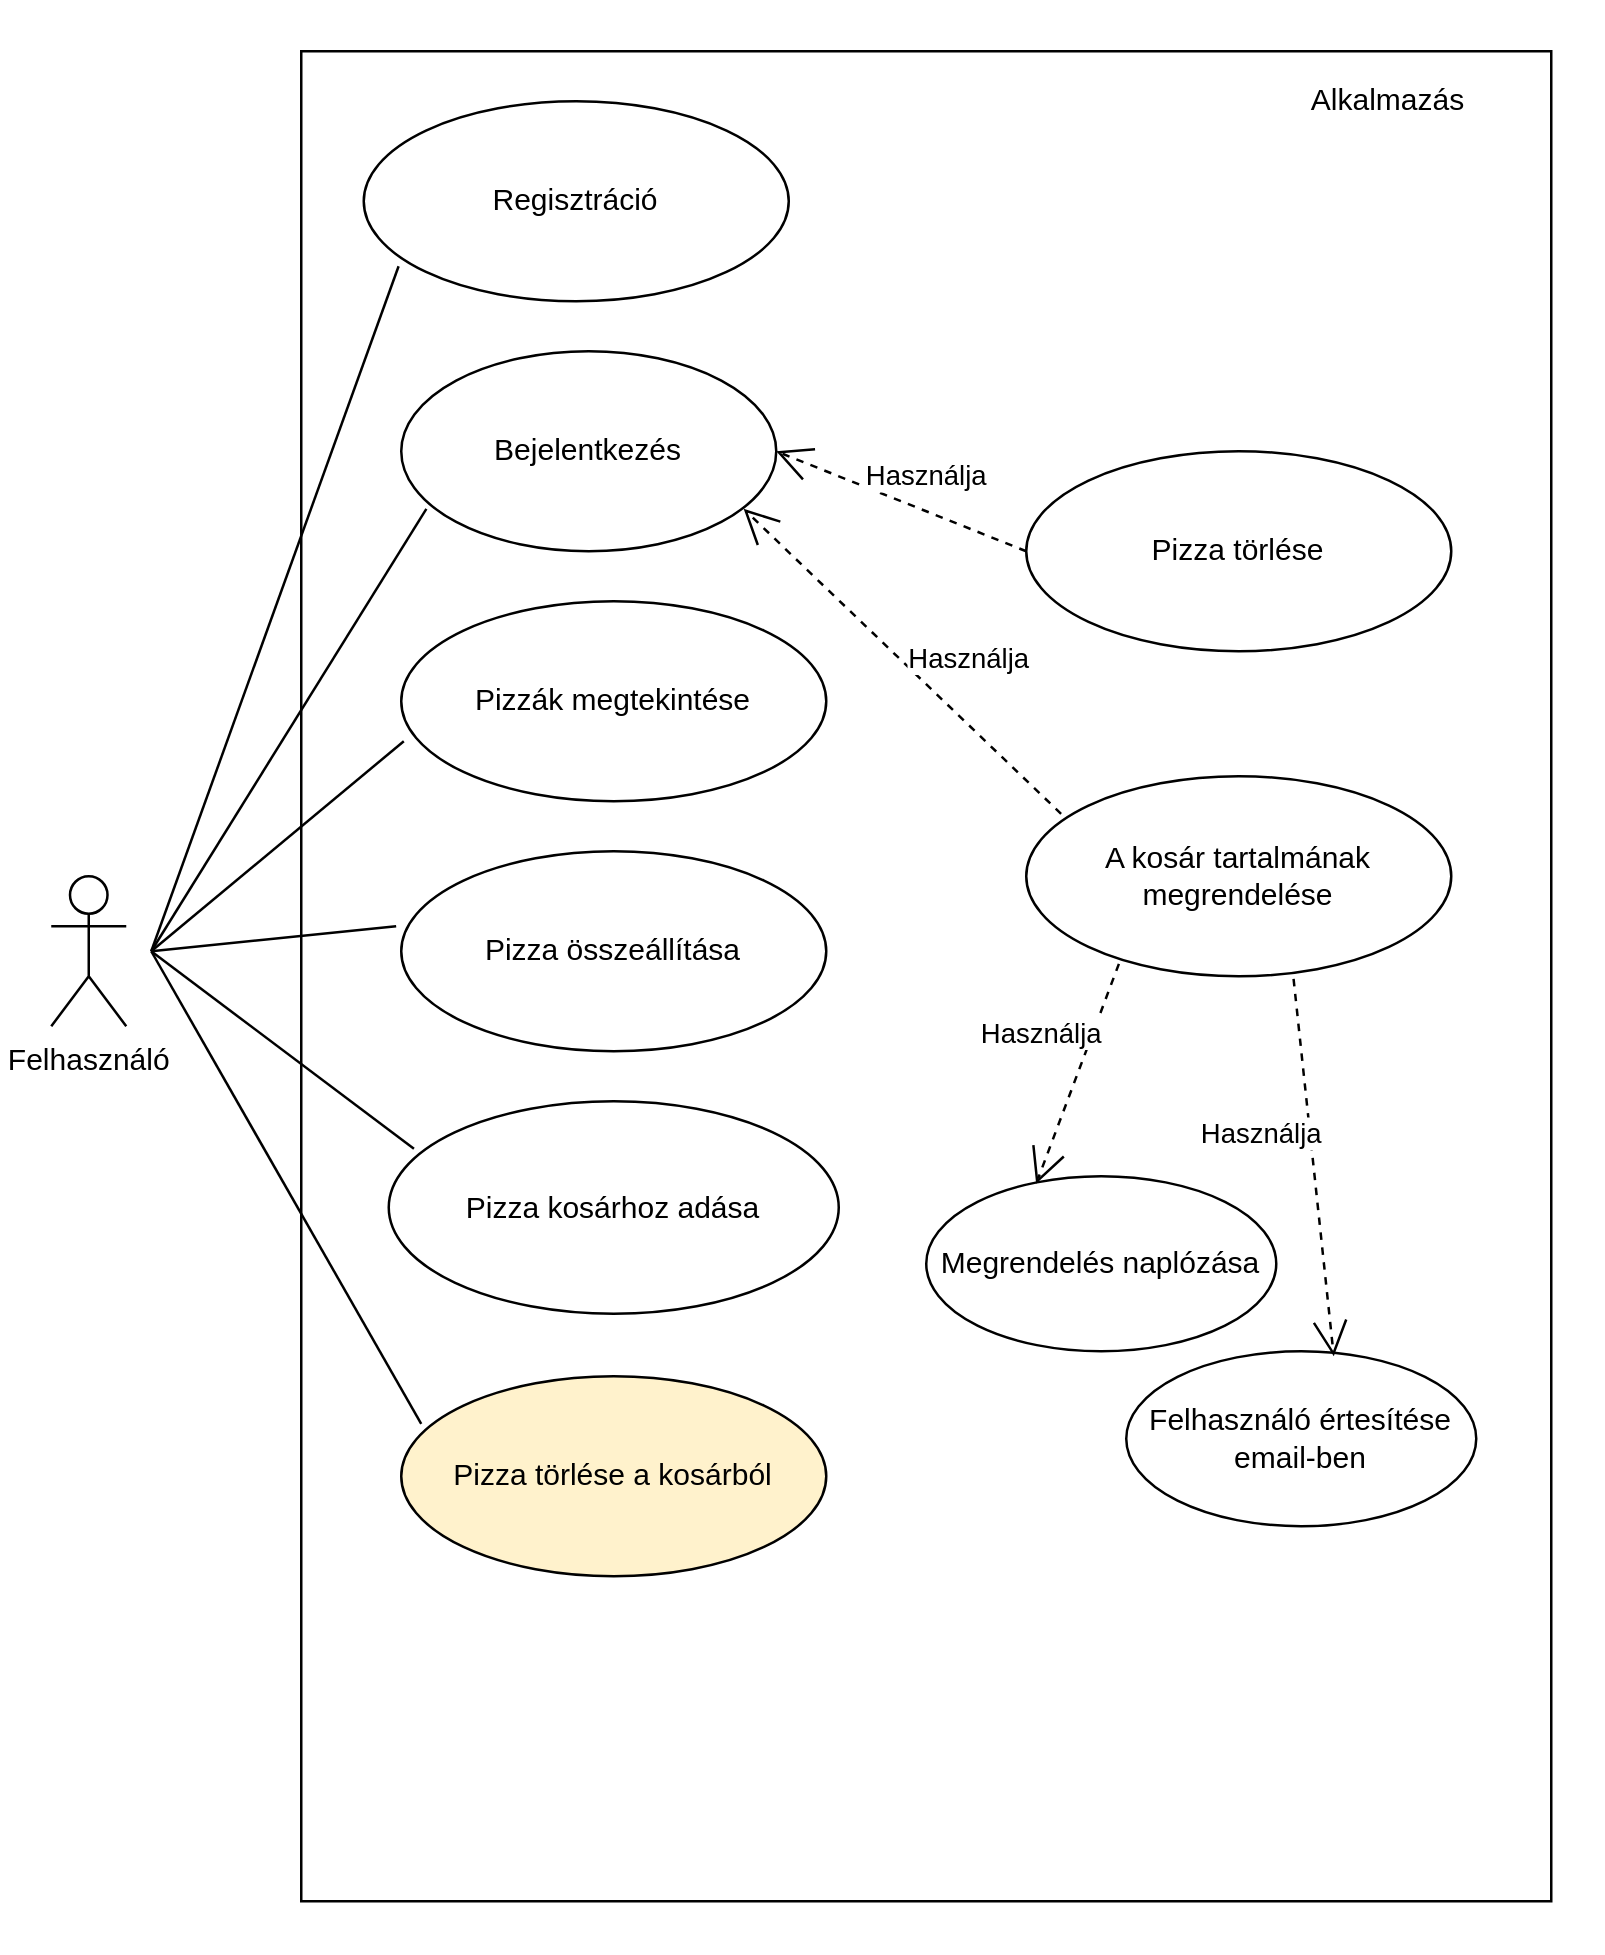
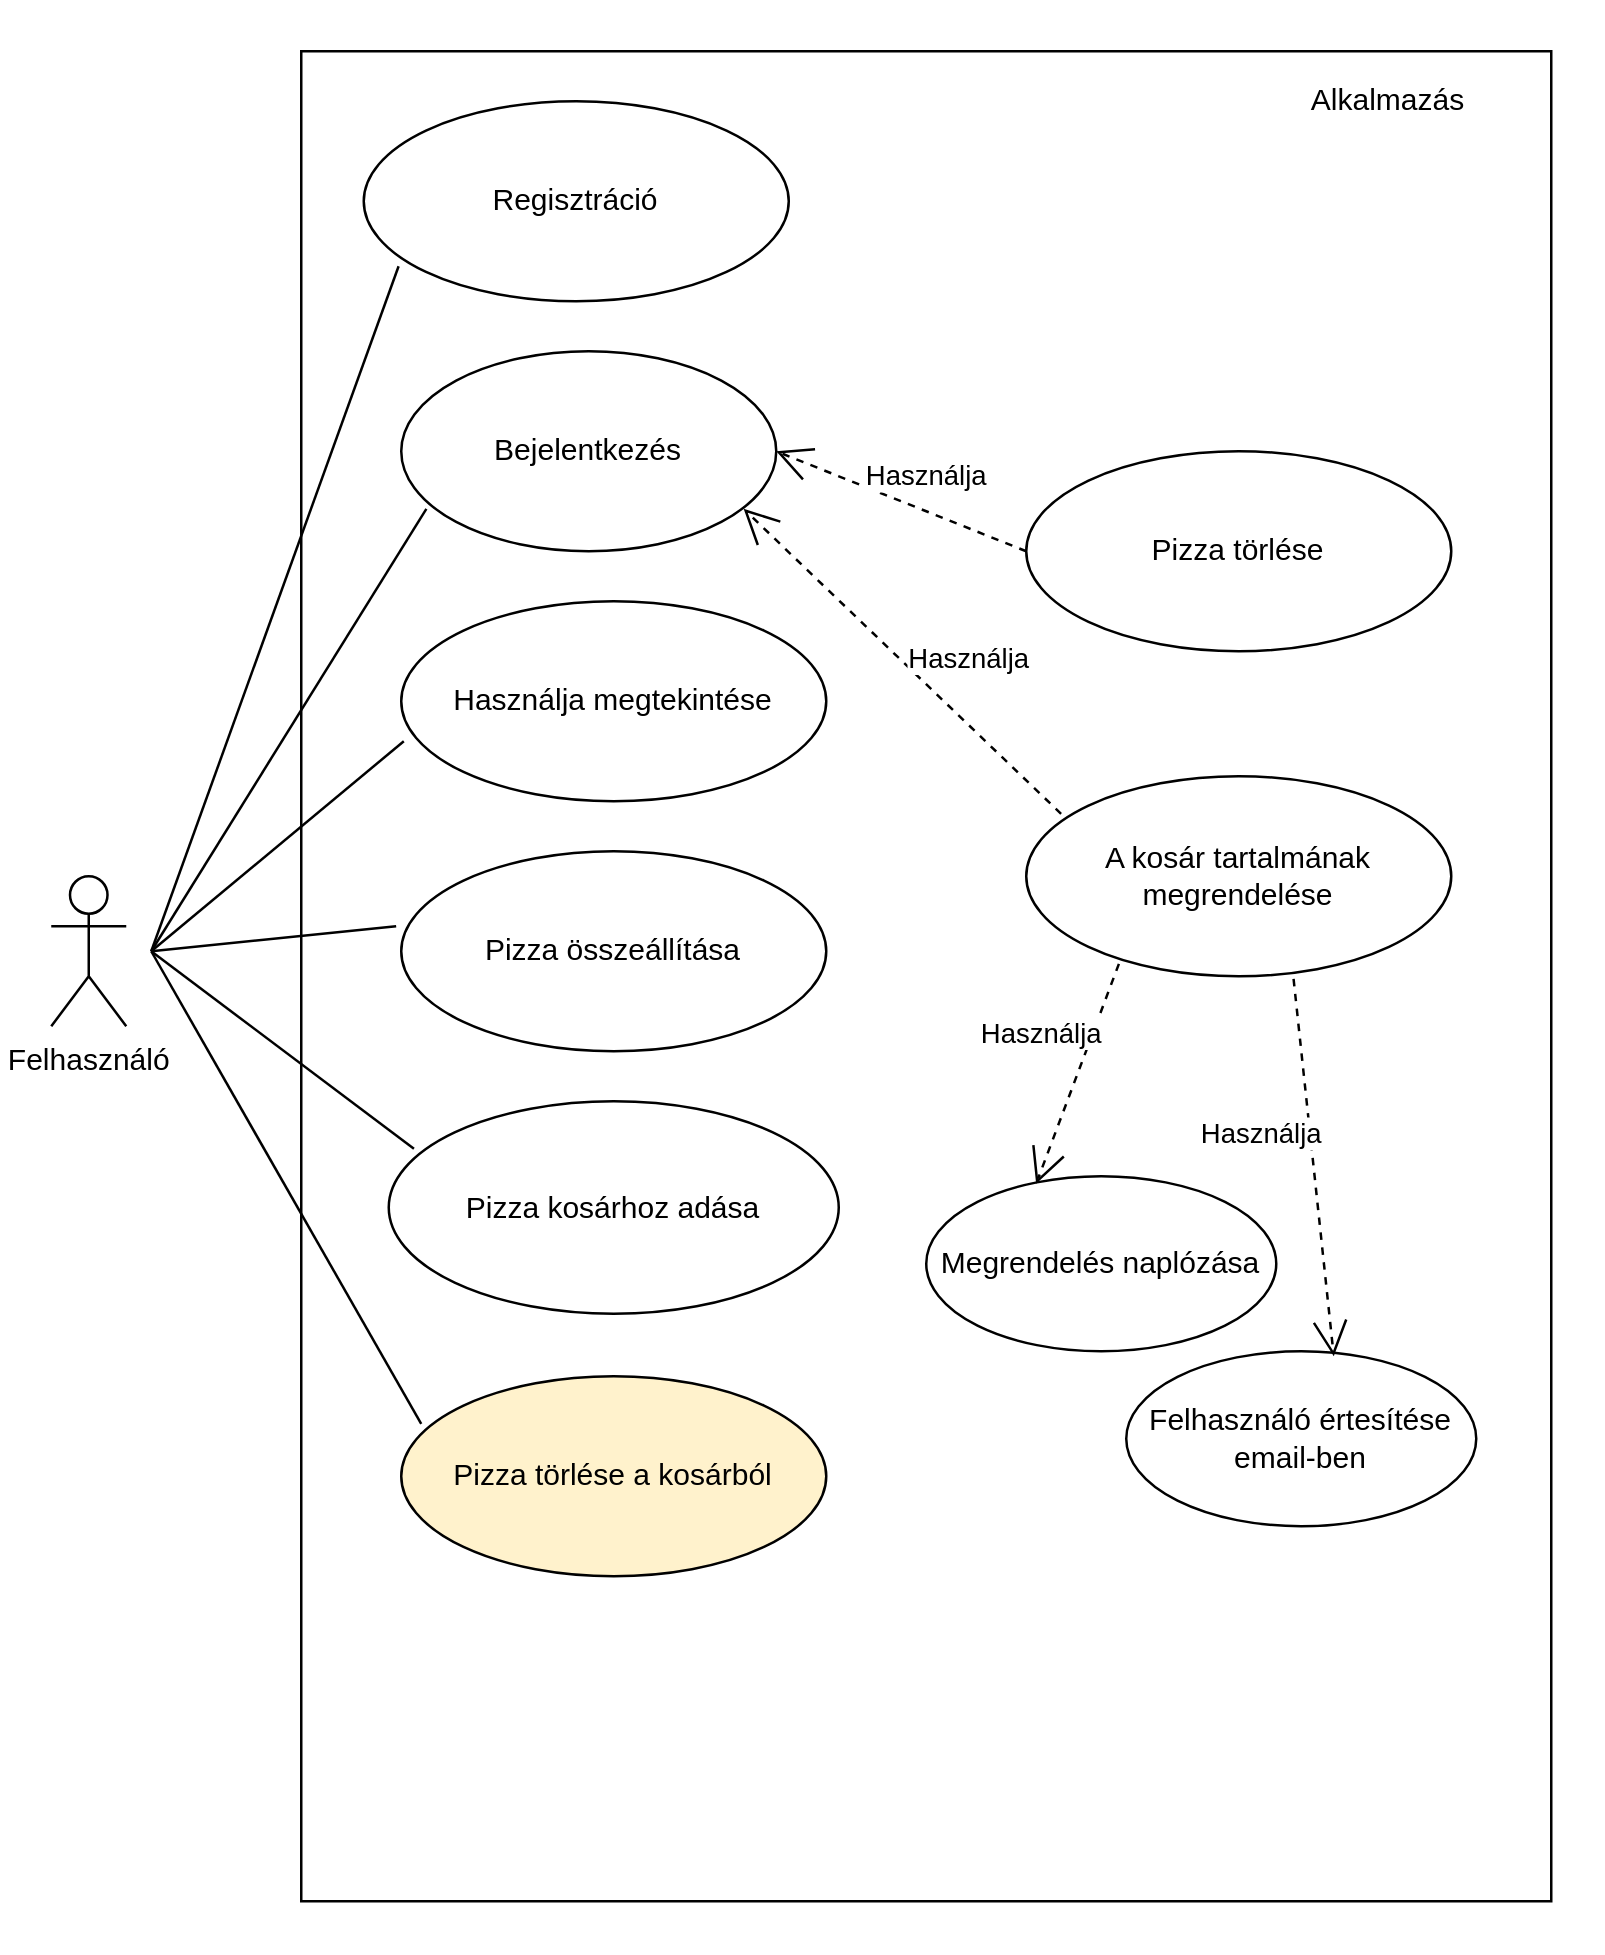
node "Pizzák megtekintése": label "Pizzák megtekintése" -> "Használja megtekintése"
